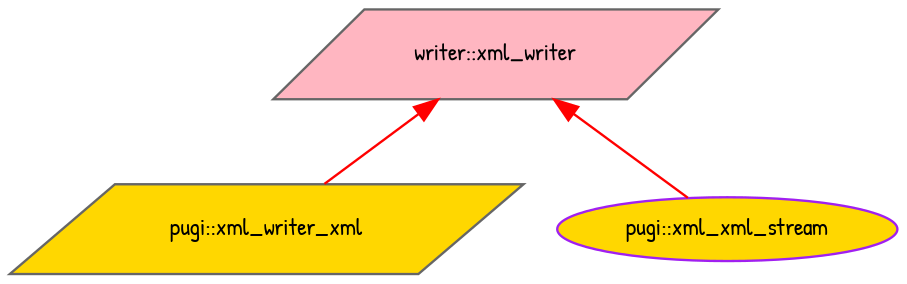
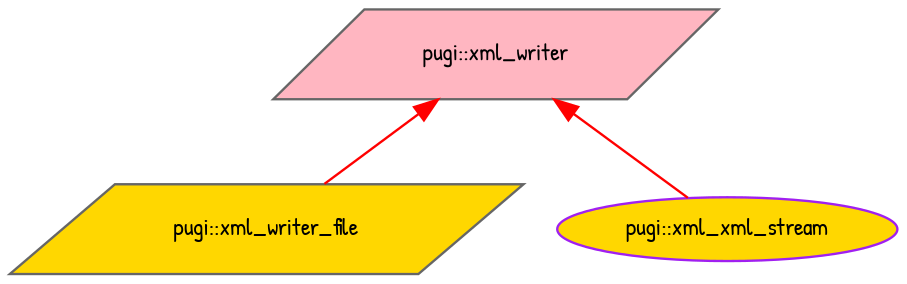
node "writer::xml_writer": label "writer::xml_writer" -> "pugi::xml_writer"
node "pugi::xml_writer_xml": label "pugi::xml_writer_xml" -> "pugi::xml_writer_file"
